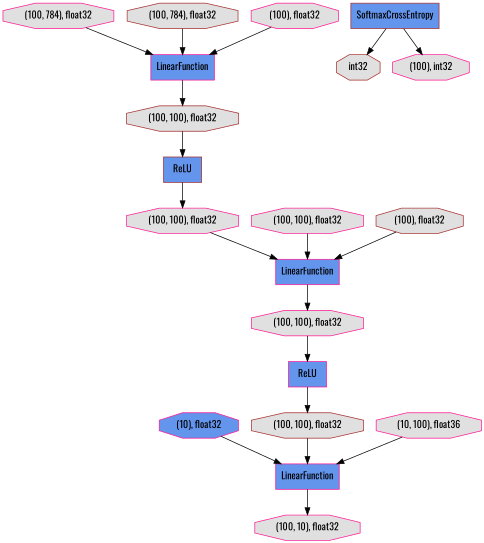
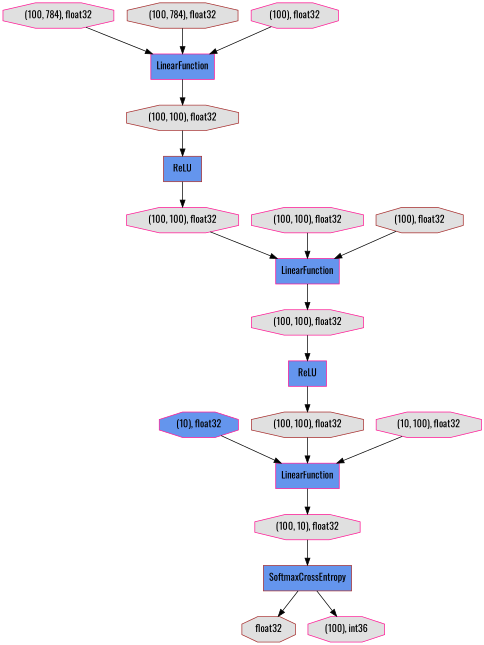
node "int32": label "int32" -> "float32"
node "(100), int32": label "(100), int32" -> "(100), int36"
node "(10, 100), float36": label "(10, 100), float36" -> "(10, 100), float32"
edge "(100, 10), float32" -> "SoftmaxCrossEntropy": added
